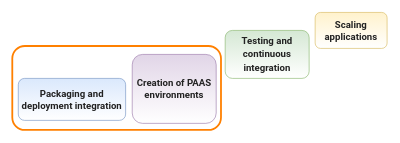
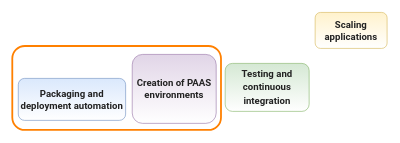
node "Testing and continuous integration": moved (267, 54) -> (267, 87)
node "Packaging and deployment integration": label "Packaging and deployment integration" -> "Packaging and deployment automation"
